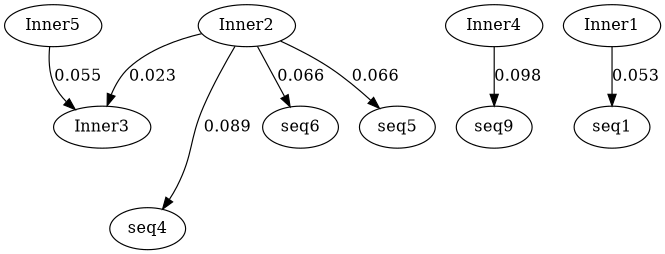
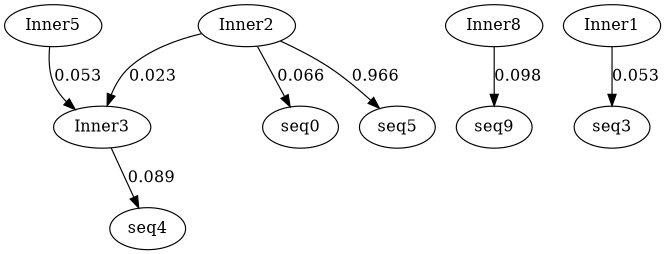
node "Inner4": label "Inner4" -> "Inner8"
edge "Inner5" -> "Inner3": label "0.055" -> "0.053"
edge "Inner2" -> "seq5": label "0.066" -> "0.966"
edge "Inner2" -> "seq4": now "Inner3" -> "seq4"
node "seq6": label "seq6" -> "seq0"
node "seq1": label "seq1" -> "seq3"
